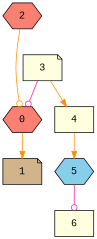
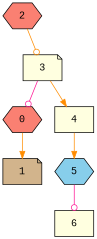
edge "2" -> "0": now "2" -> "3"
